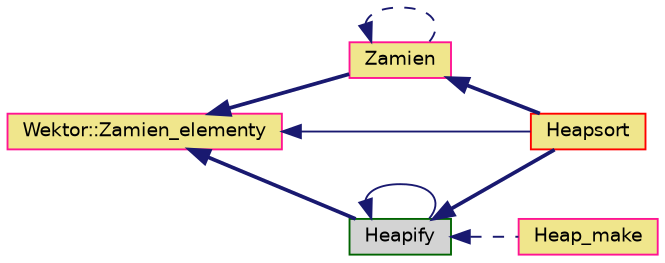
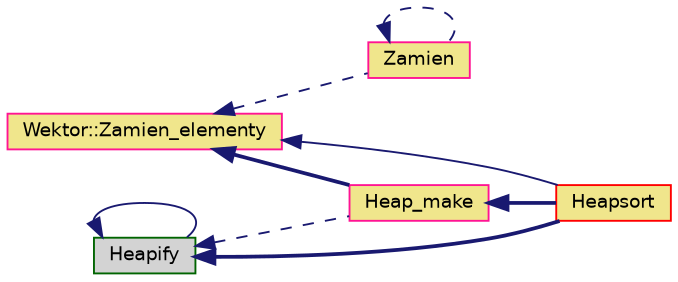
edge "Zamien" -> "Wektor::Zamien_elementy": style bold -> dashed
edge "Heapsort" -> "Zamien": now "Heapsort" -> "Heap_make"
edge "Heapify" -> "Wektor::Zamien_elementy": now "Heap_make" -> "Wektor::Zamien_elementy"
